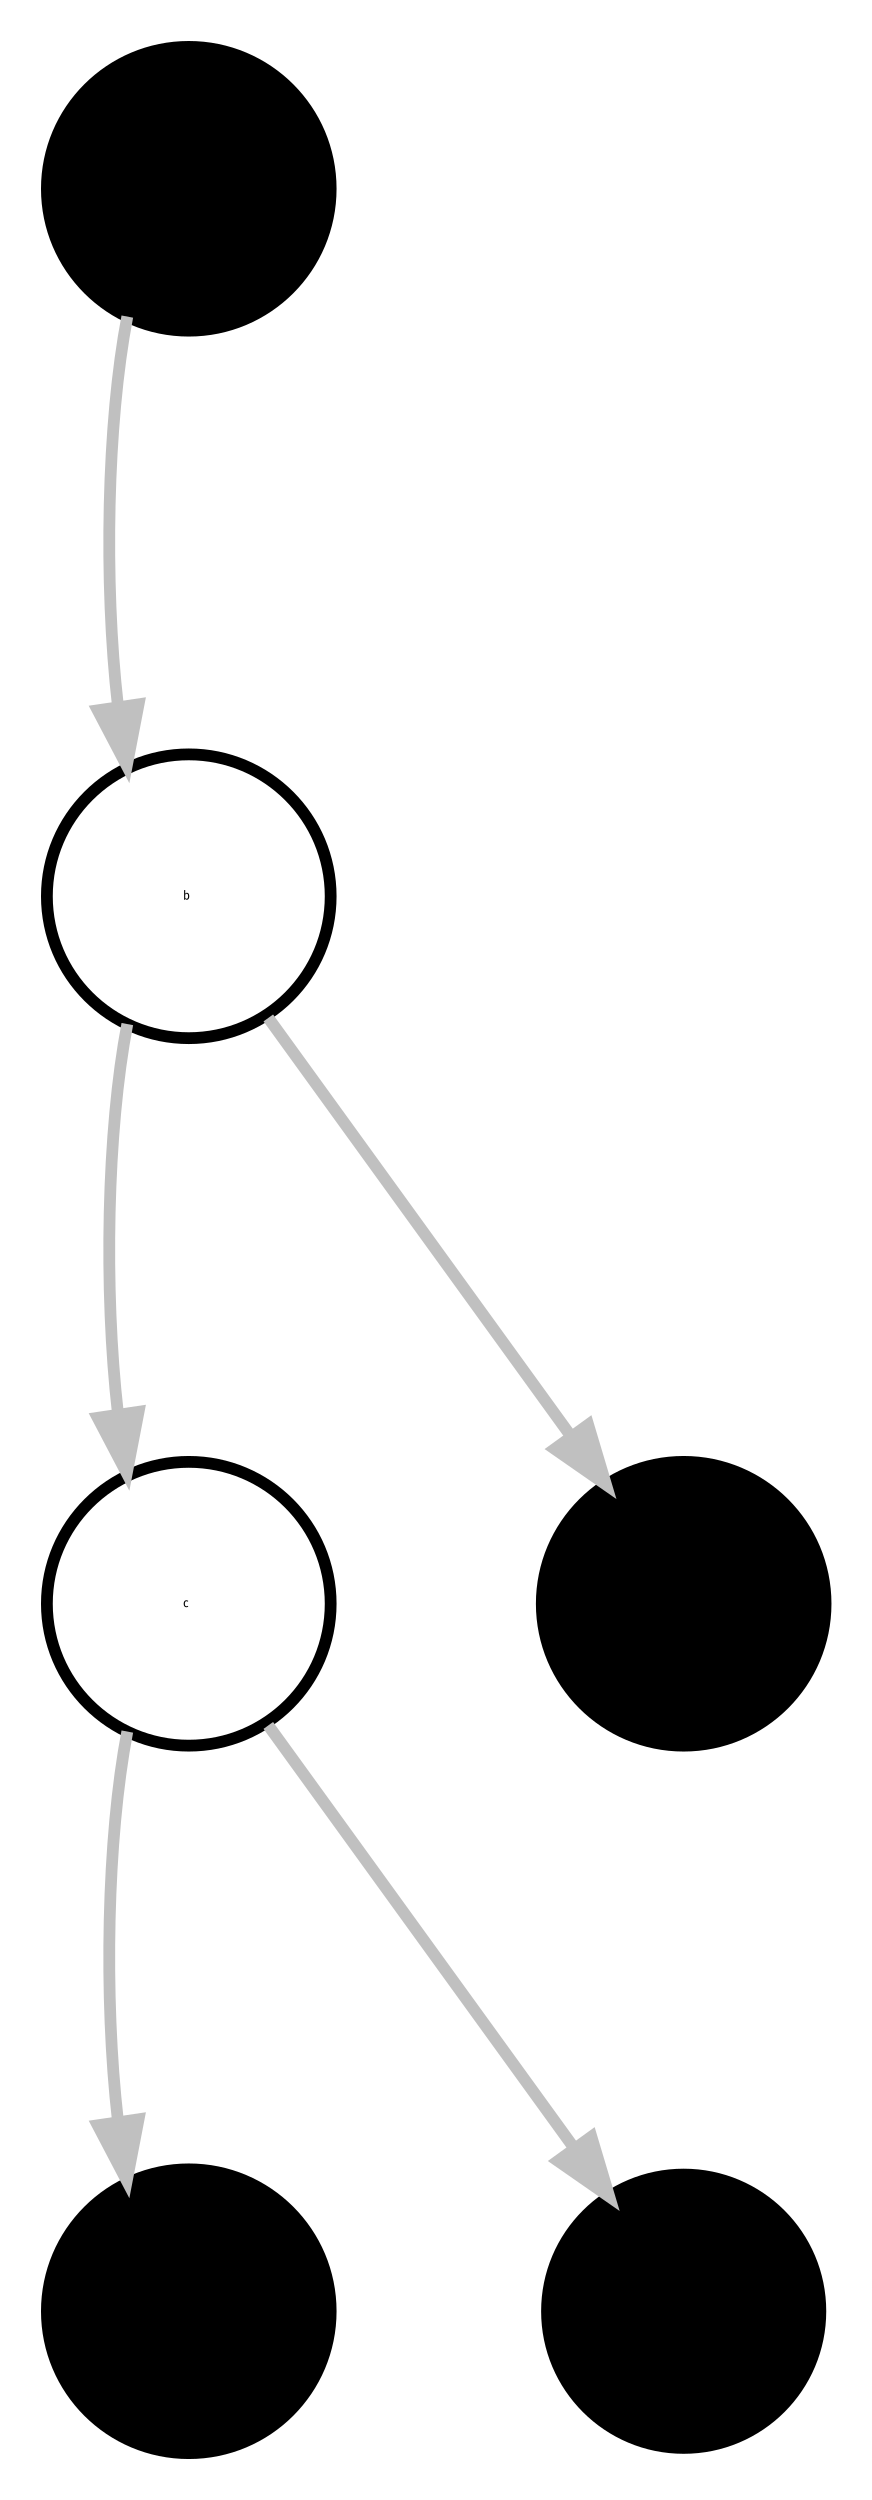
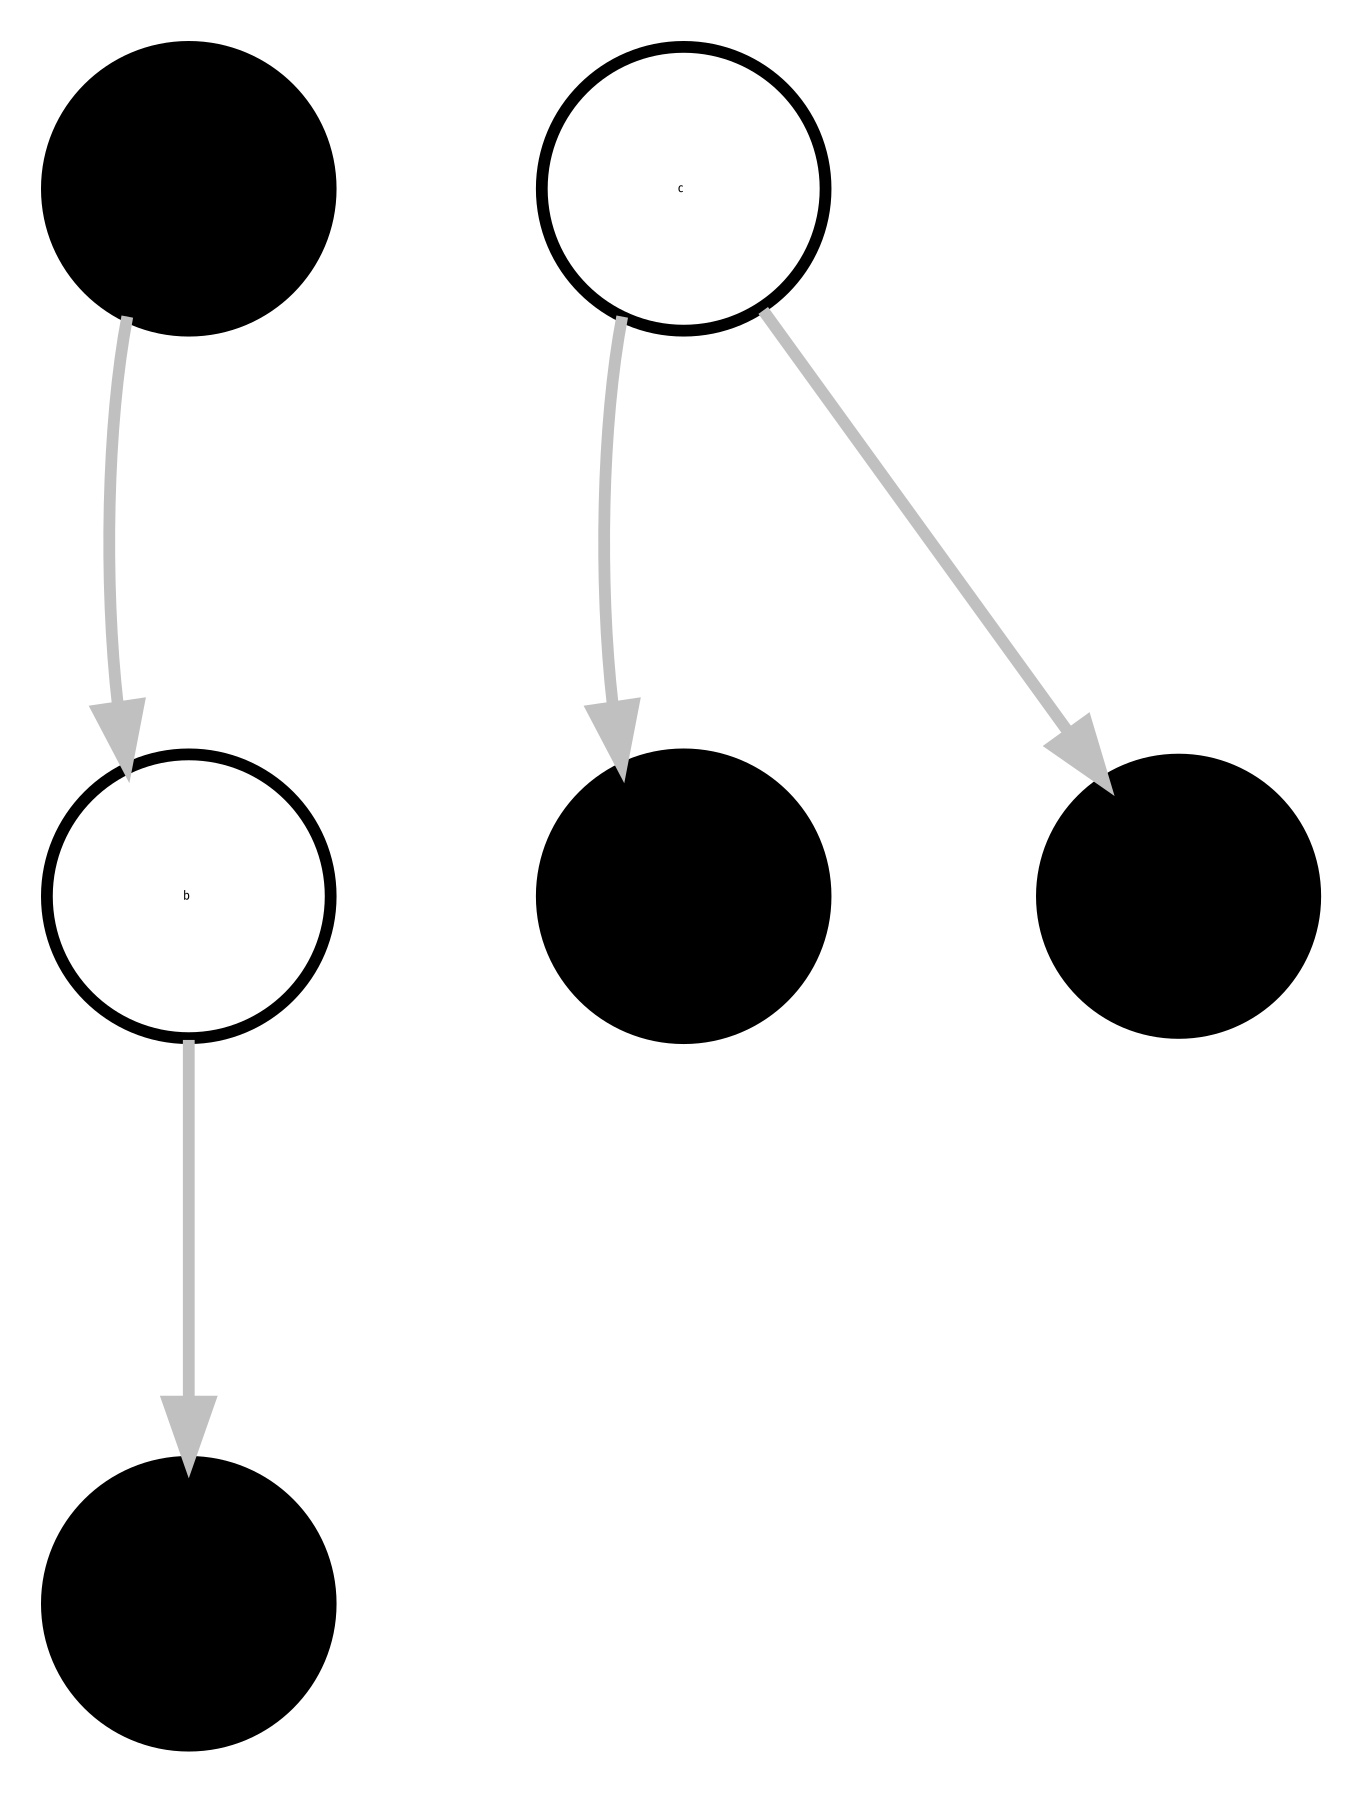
edge "b" -> "c": removed
